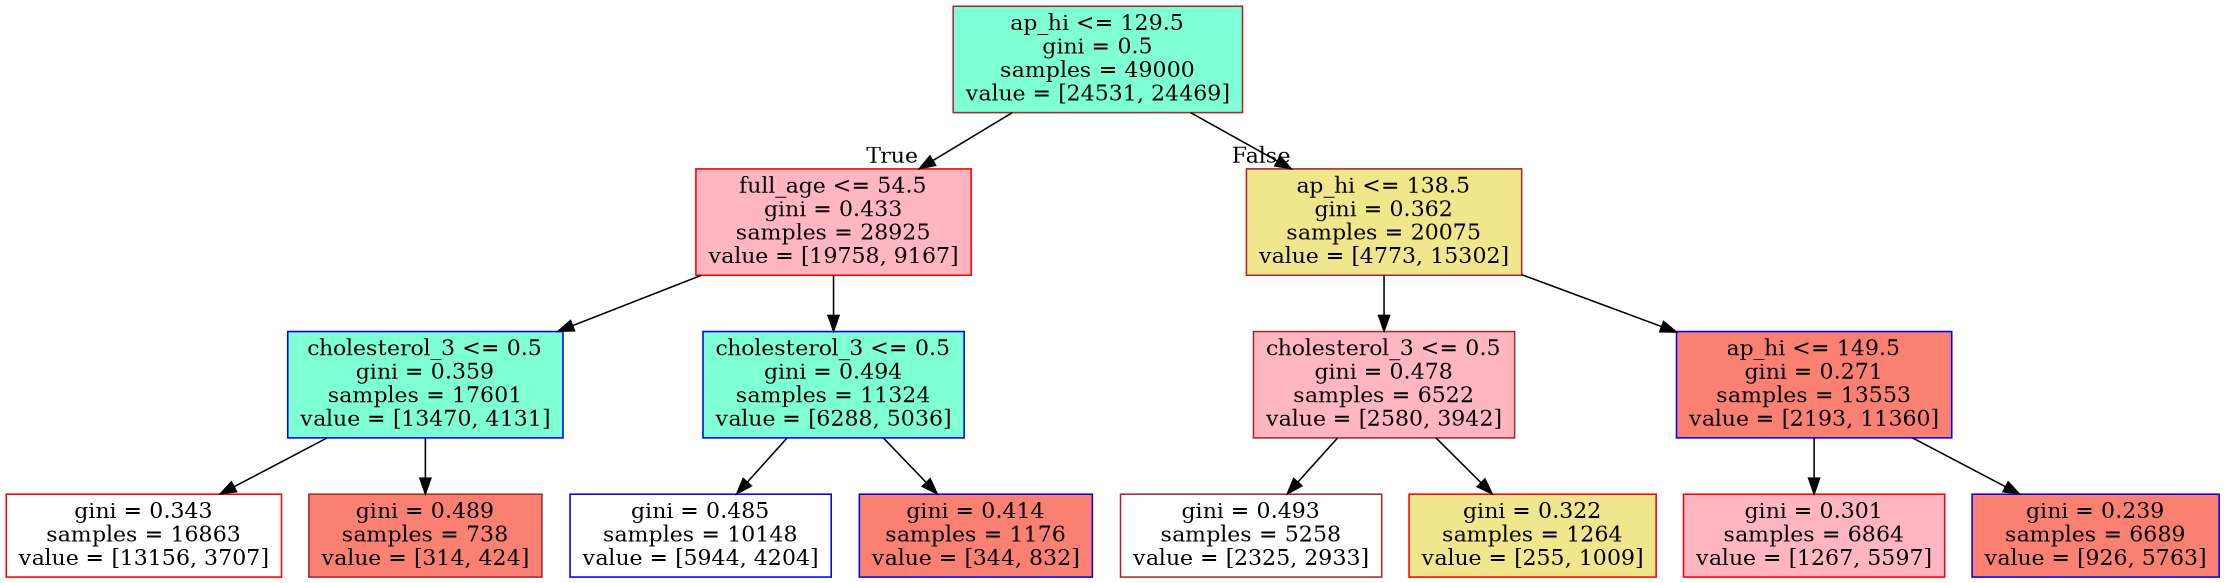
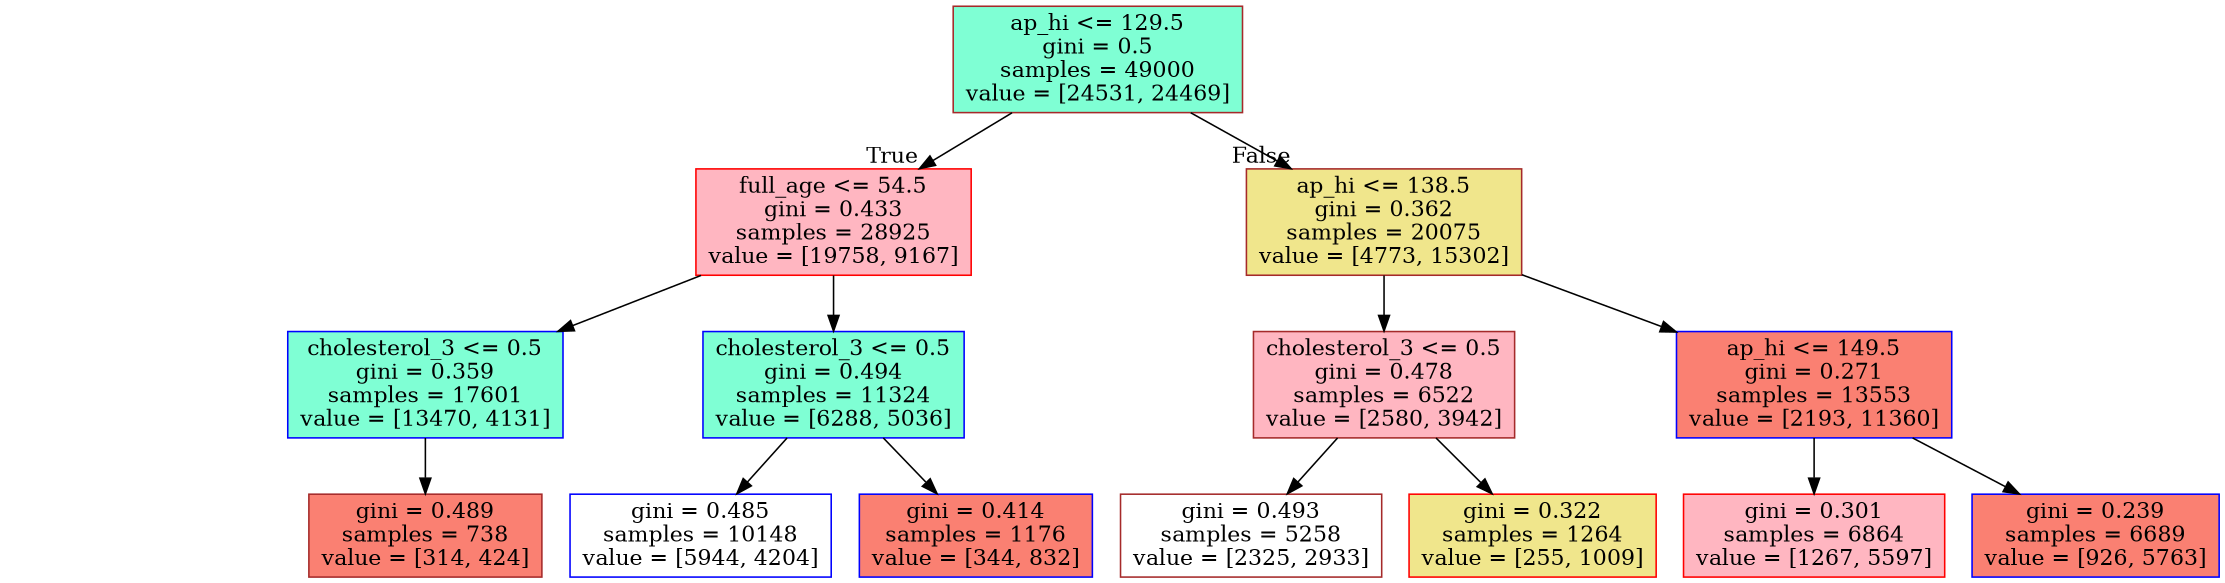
node "gini = 0.343 samples = 16863 value = [13156, 3707]": removed
